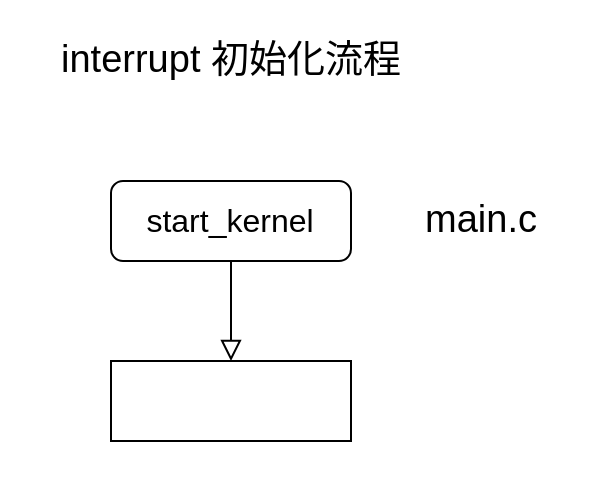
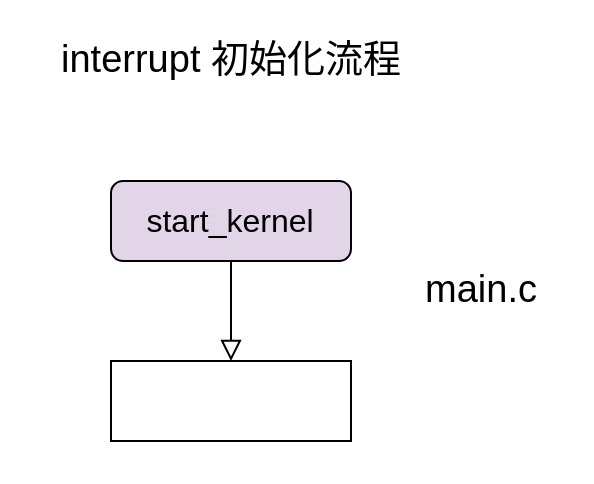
node "start_kernel": fillcolor #ffffff -> #e1d5e7
node "main.c": moved (481, 221) -> (481, 291)
